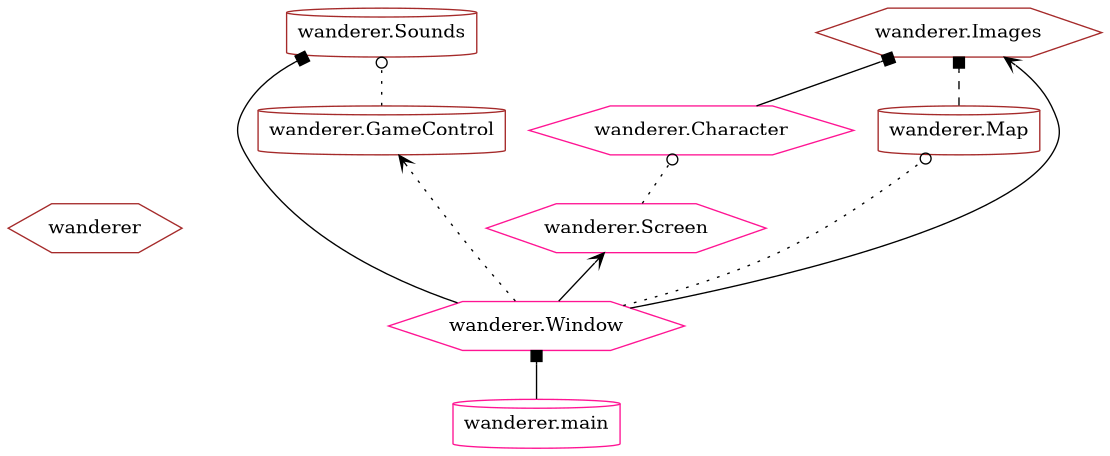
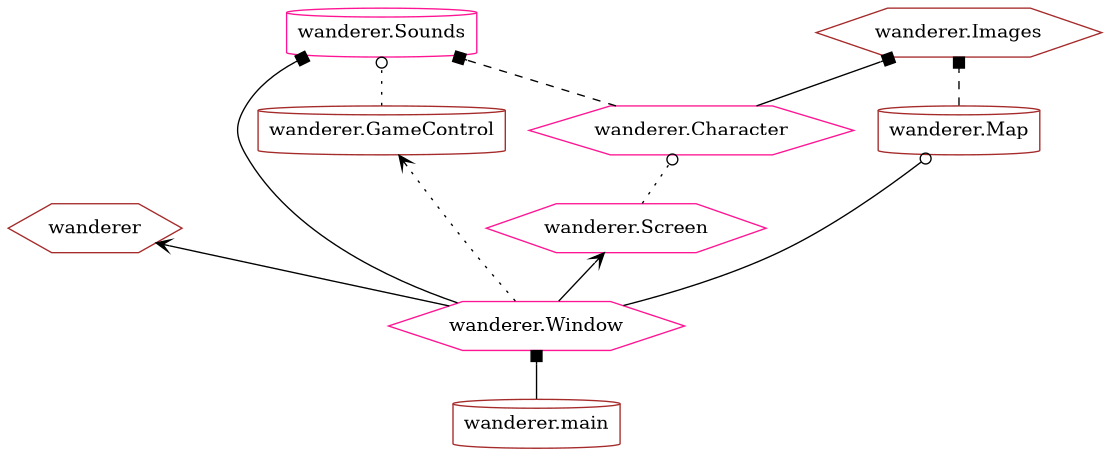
node "wanderer.Sounds": color brown -> deeppink
edge "wanderer.Character" -> "wanderer.Sounds": added
edge "wanderer.Window" -> "wanderer.Images": now "wanderer.Window" -> "wanderer"
edge "wanderer.Window" -> "wanderer.Map": style dotted -> solid
node "wanderer.main": color deeppink -> brown
